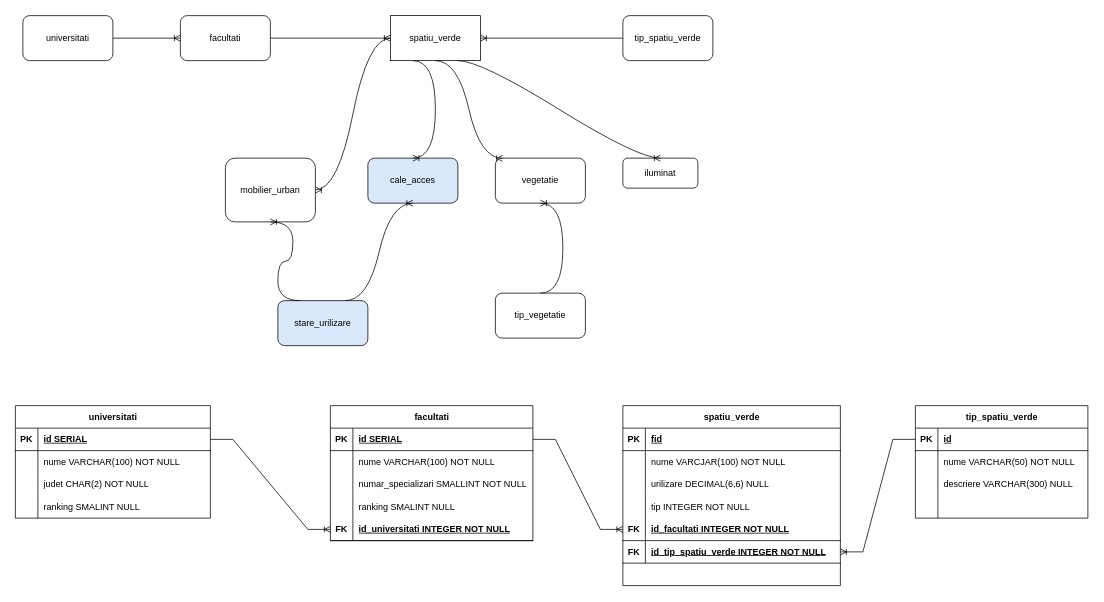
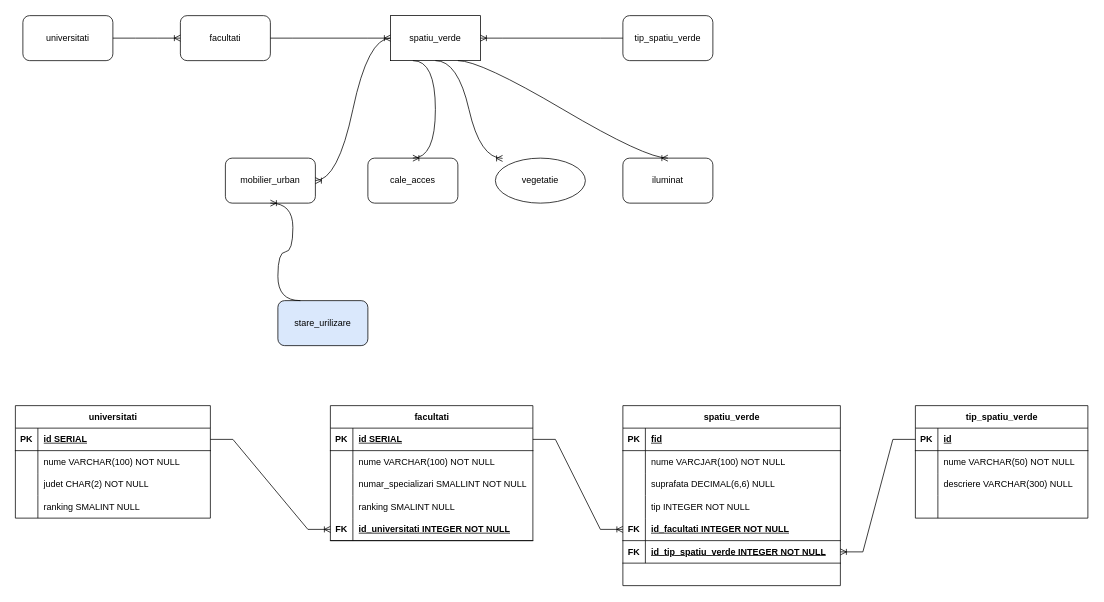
node "iluminat": size 75x30 -> 90x45
node "cale_acces": fillcolor #dae8fc -> #ffffff
node "vegetatie": shape rounded rectangle -> ellipse
node "mobilier_urban": size 90x64 -> 90x45
edge "tip_vegetatie" -> "vegetatie": removed
edge "stare_urilizare" -> "cale_acces": removed
node "tip_vegetatie": removed
node "urilizare DECIMAL(6,6) NULL": label "urilizare DECIMAL(6,6) NULL" -> "suprafata DECIMAL(6,6) NULL"
